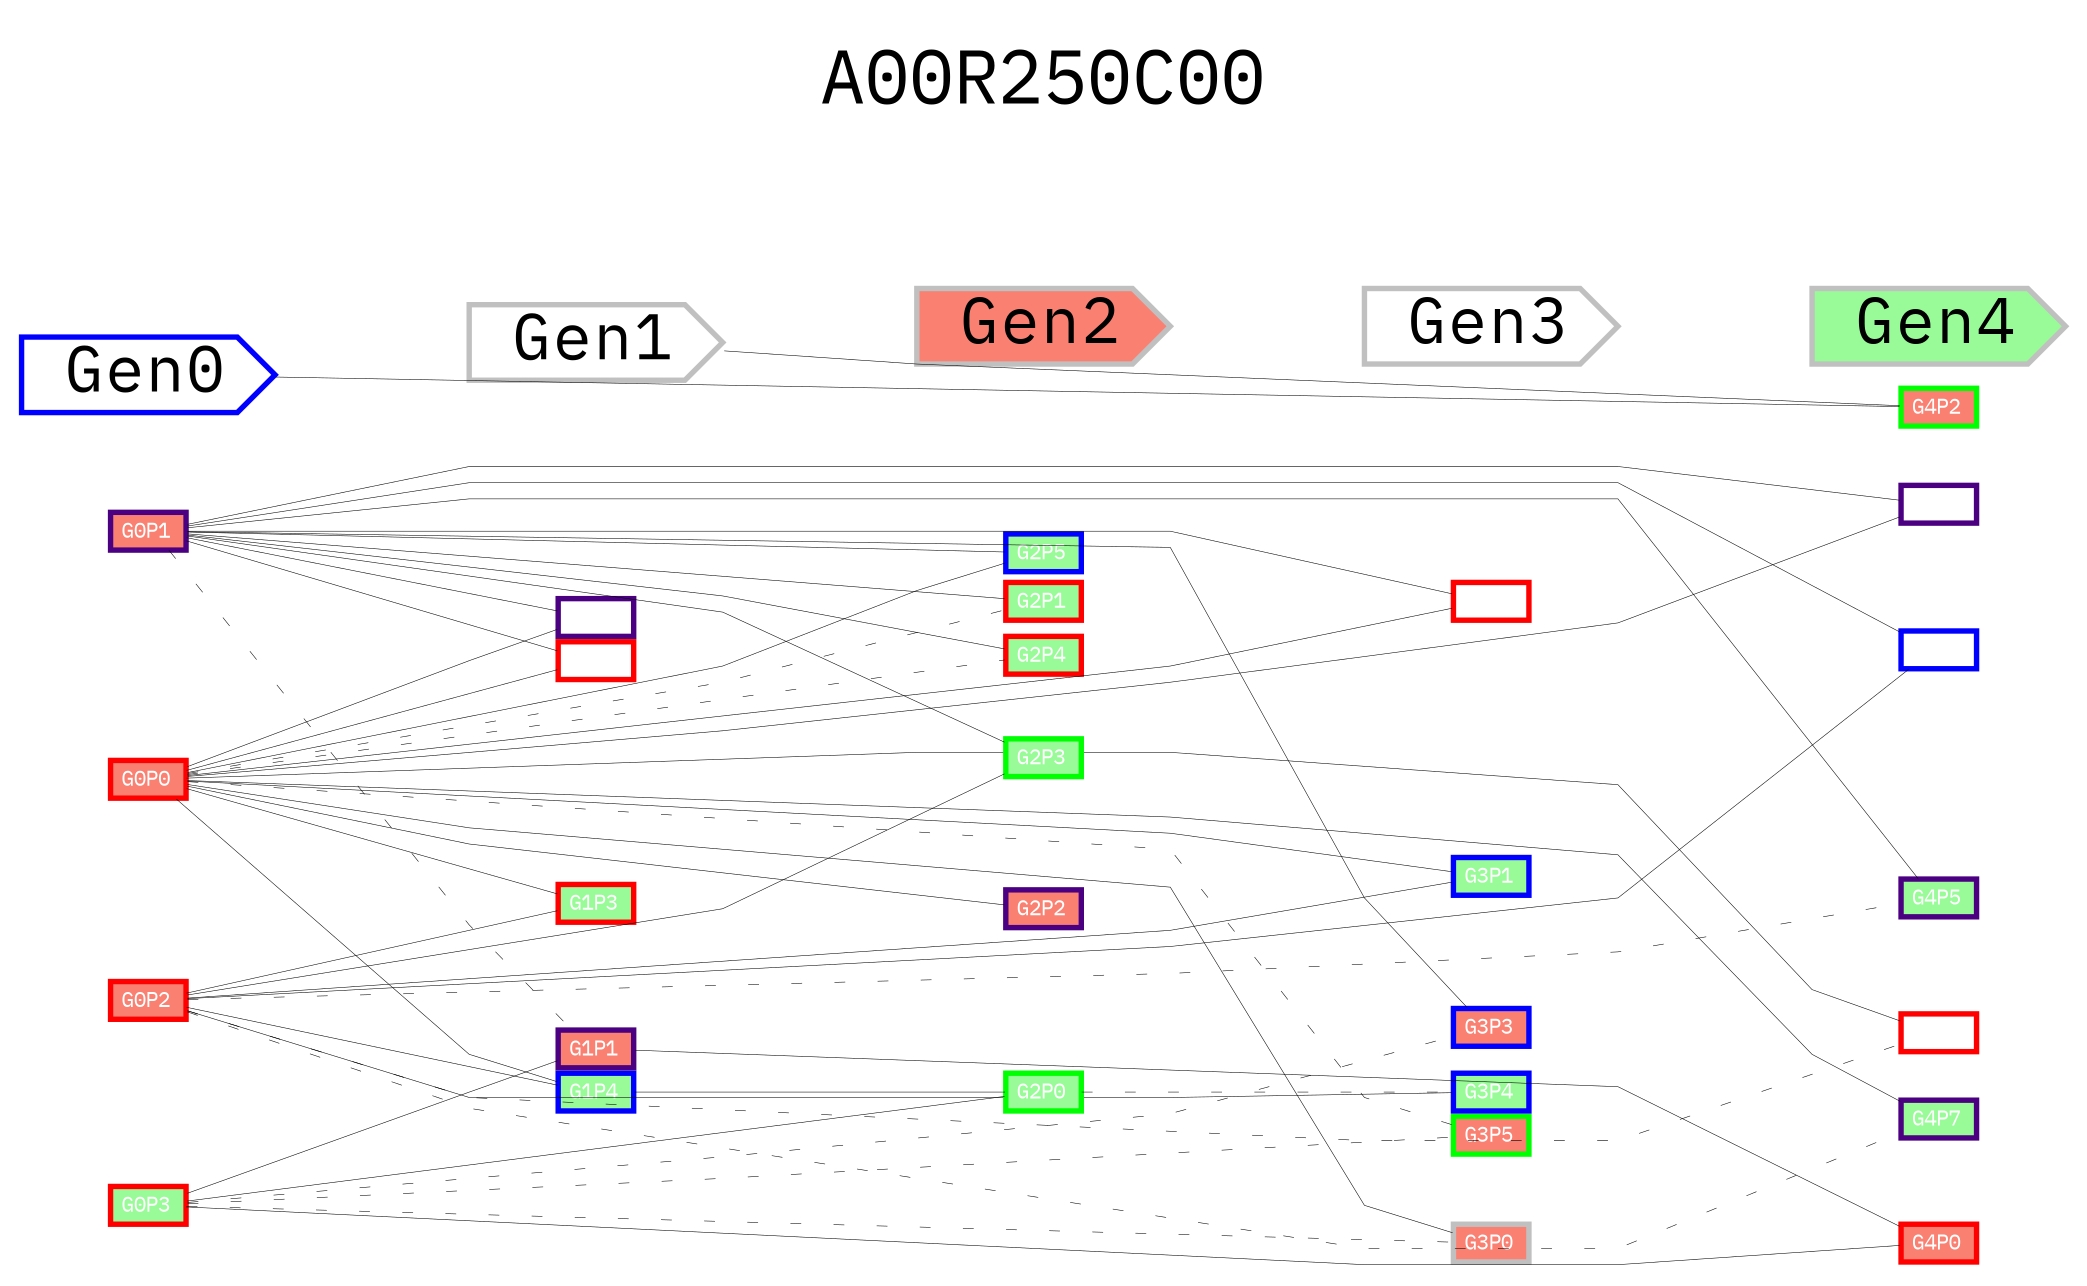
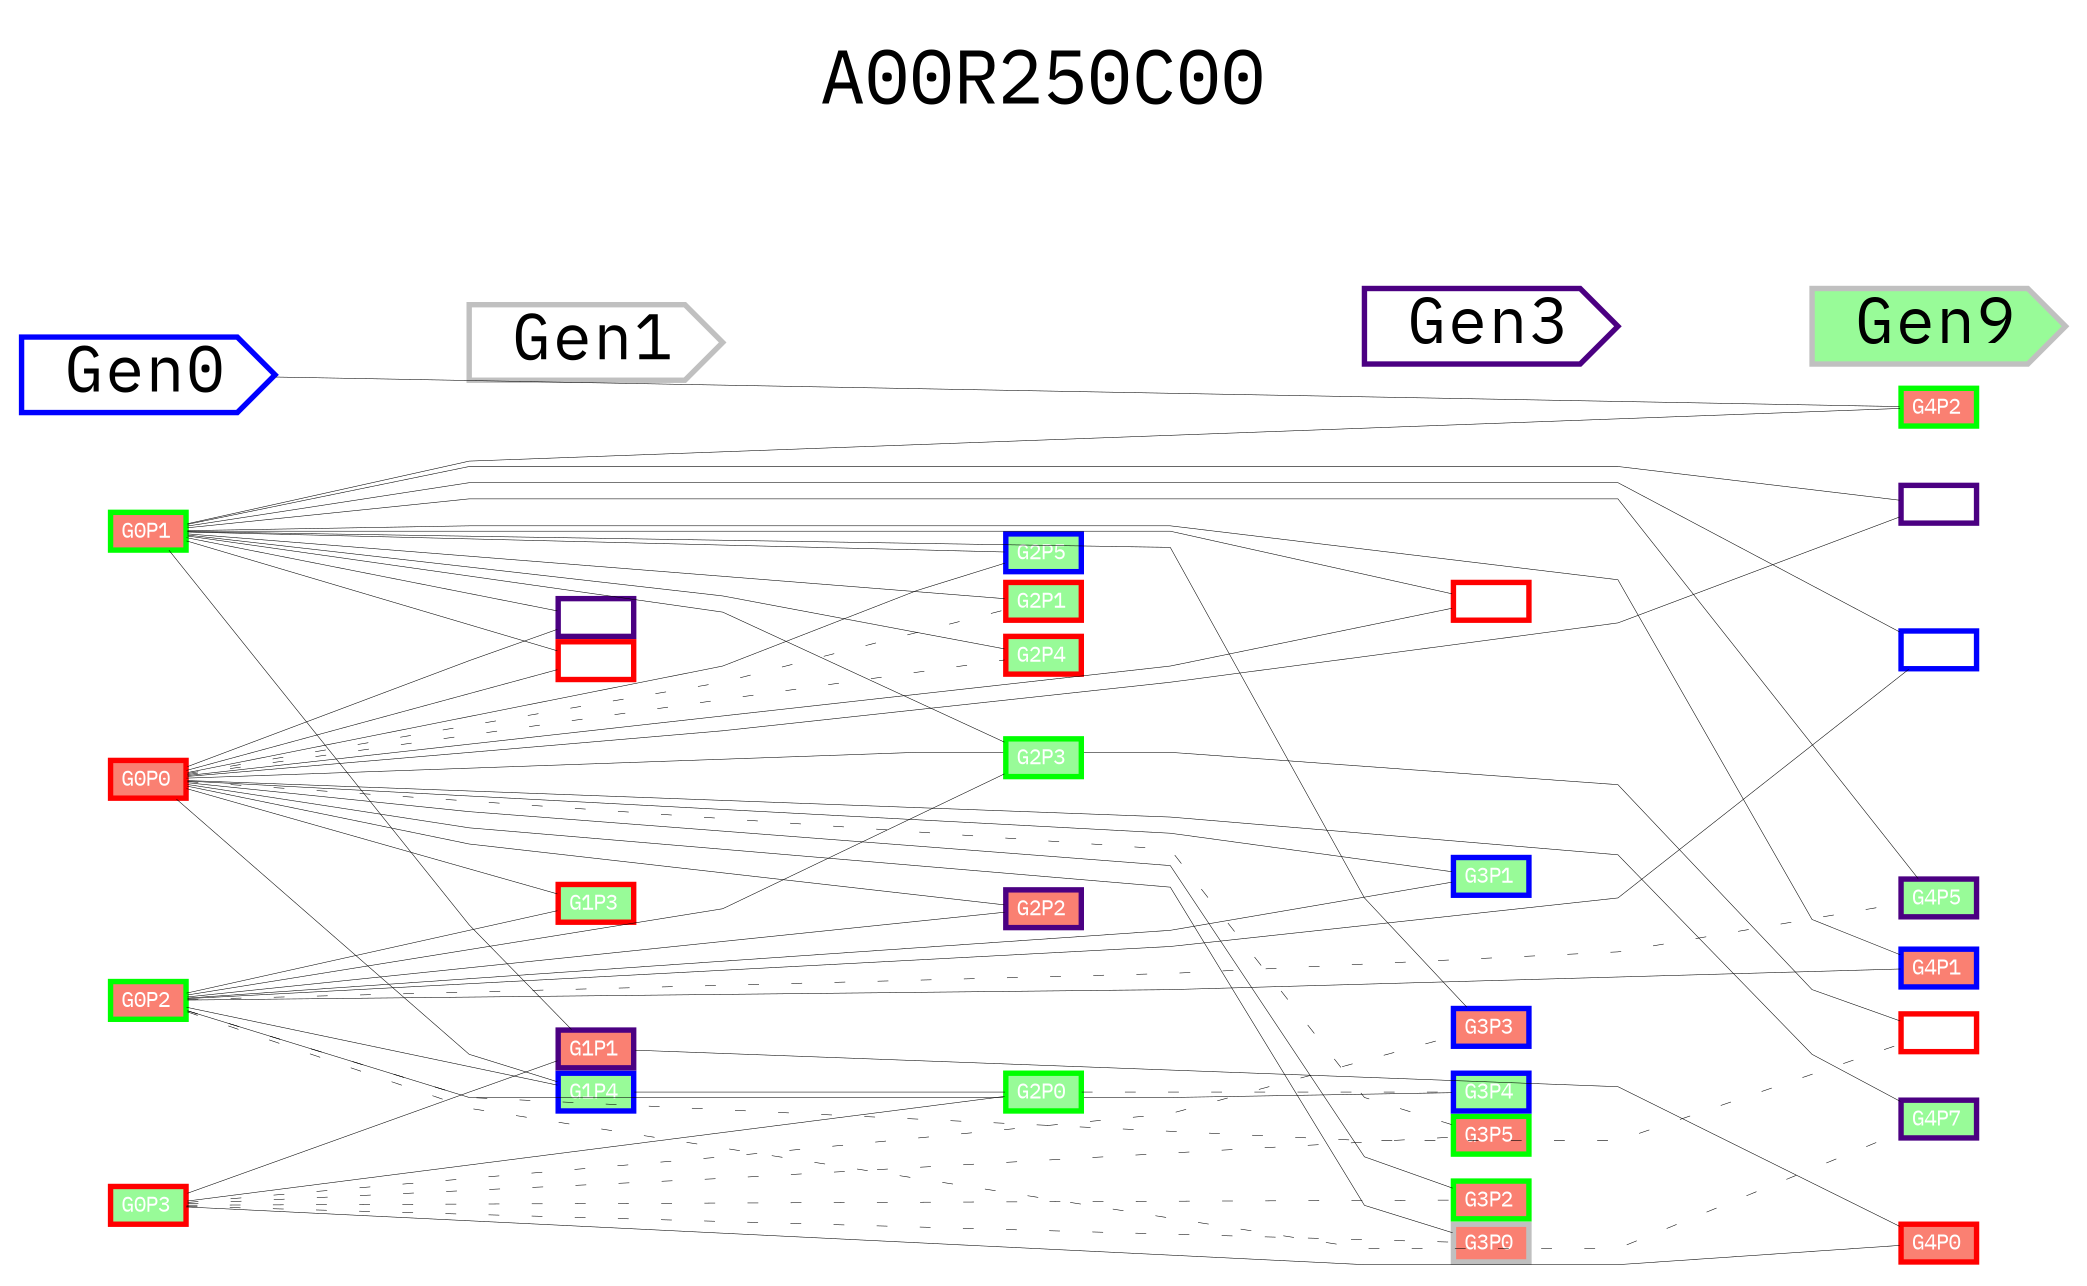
node "Gen2": removed
node "Gen3": color grey -> indigo
node "Gen4": label "Gen4" -> "Gen9"
edge "Gen1" -- "G4P2": now "G0P1" -- "G4P2"
node "G0P1": color indigo -> green
edge "G0P1" -- "G1P1": style dotted -> solid
edge "G2P2" -- "G0P2": added
node "G4P1": added
node "G0P2": color red -> green
node "G3P2": added
